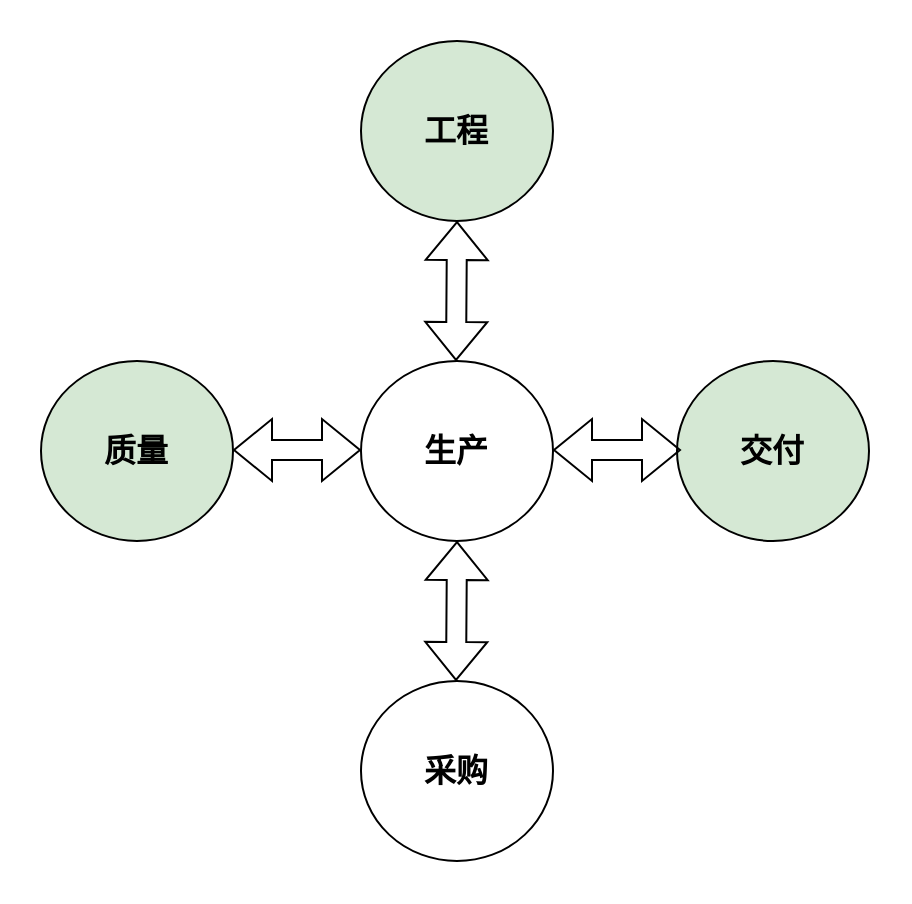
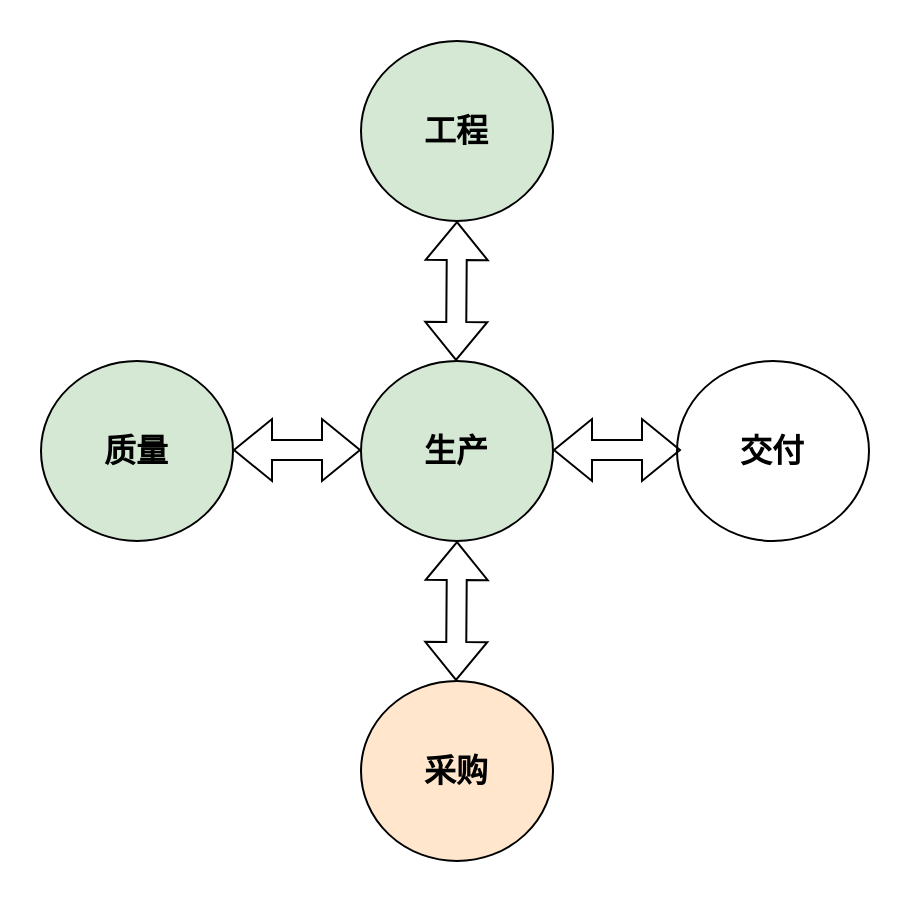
node "生产": fillcolor #ffffff -> #d5e8d4
node "交付": fillcolor #d5e8d4 -> #ffffff
node "采购": fillcolor #ffffff -> #ffe6cc
